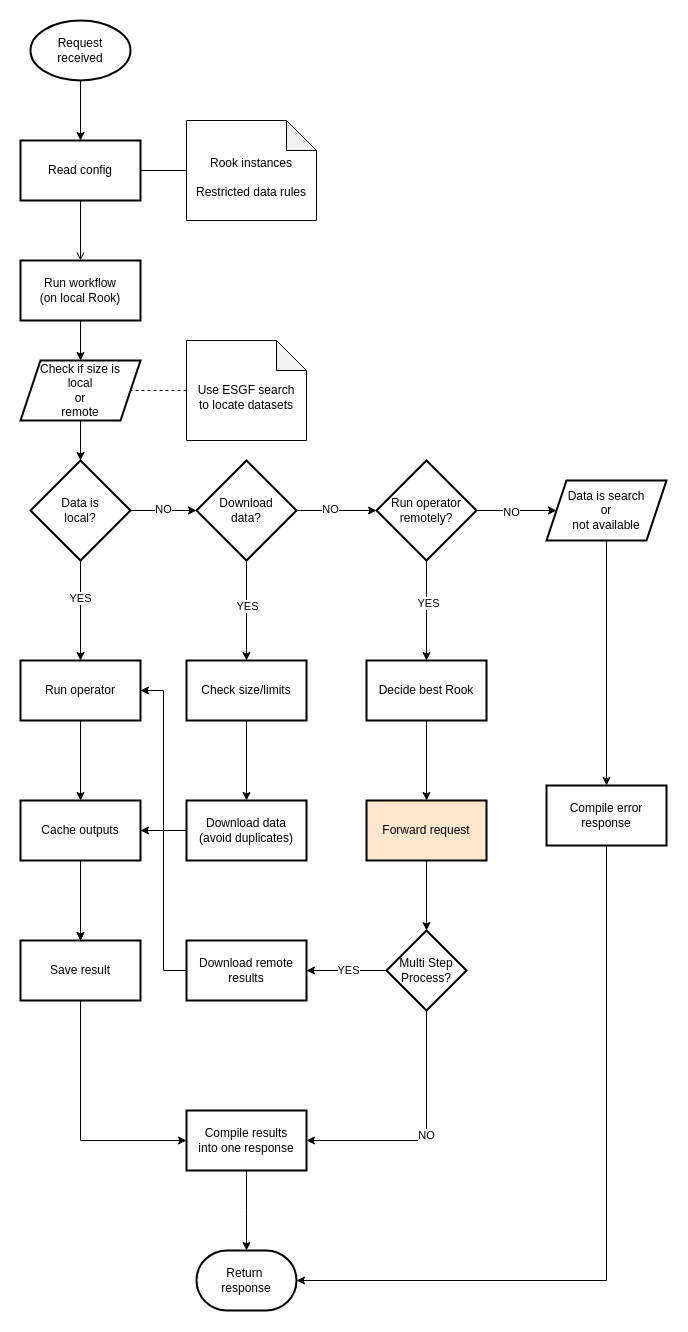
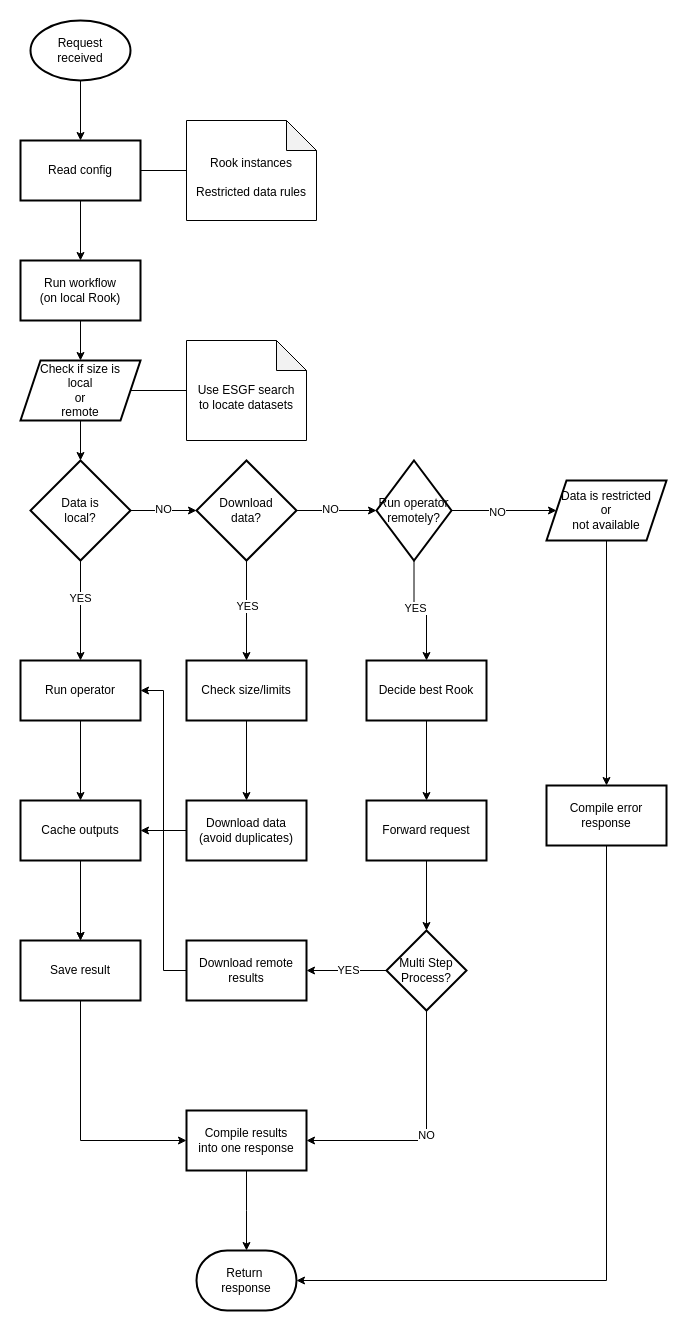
edge "Read config" -> "Run workflow (on local Rook)": arrowhead open -> classic
edge "Check if size is local or remote" -- "Use ESGF search to locate datasets": style dashed -> solid
node "Run operator remotely?": size 100x100 -> 75x100
node "Data is search or not available": label "Data is search or not available" -> "Data is restricted or not available"
node "Forward request": fillcolor #ffe6cc -> #ffffff
